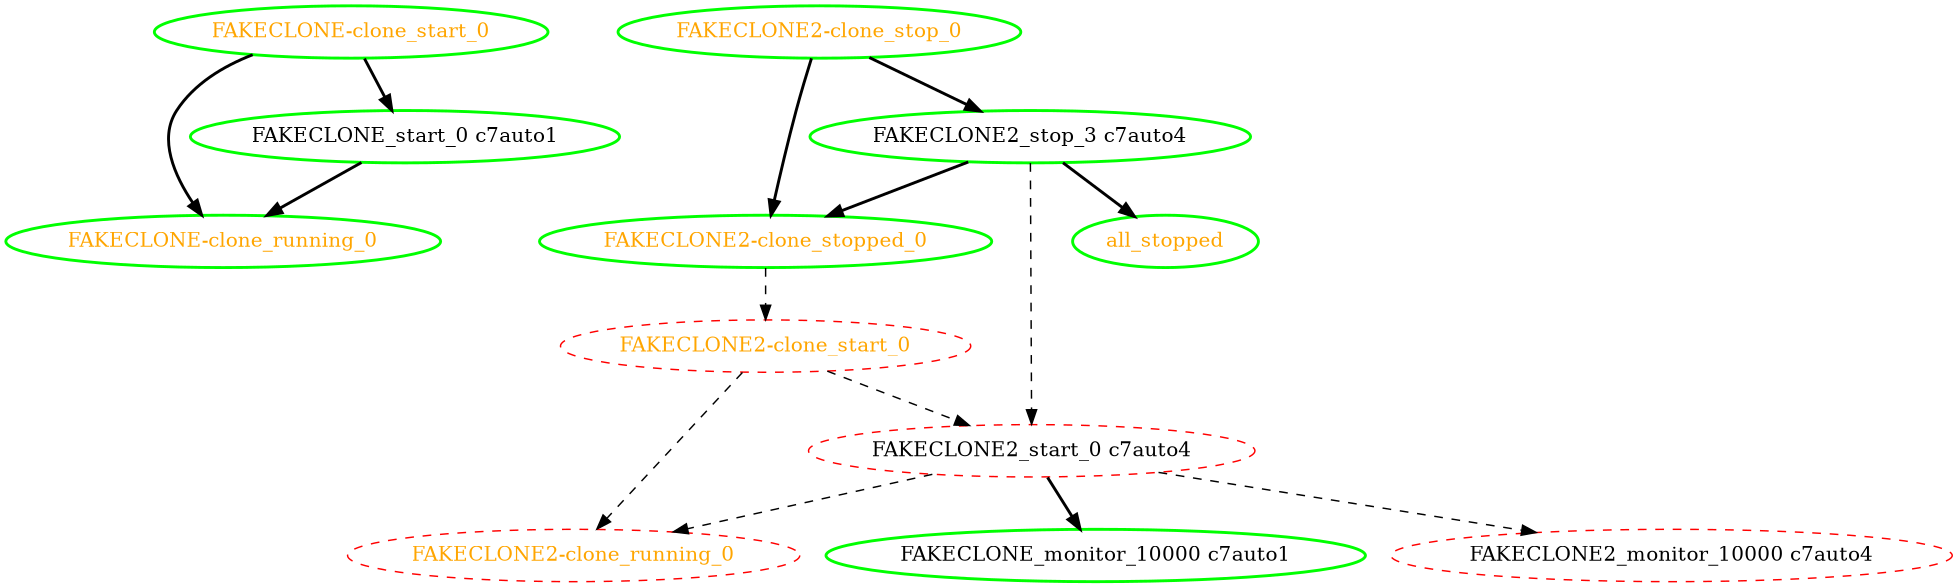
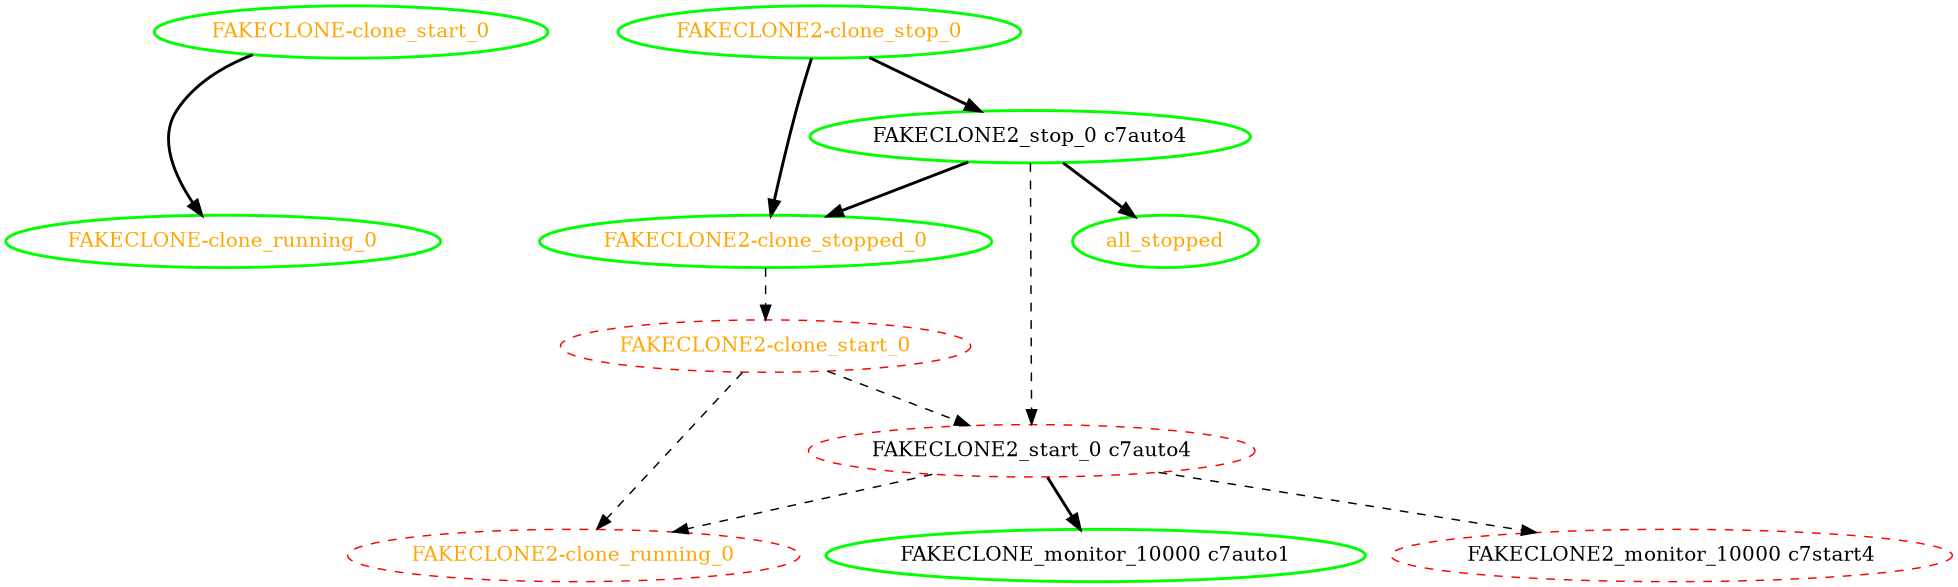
node "FAKECLONE_start_0 c7auto1": removed
node "FAKECLONE2_stop_3 c7auto4": label "FAKECLONE2_stop_3 c7auto4" -> "FAKECLONE2_stop_0 c7auto4"
node "FAKECLONE2_monitor_10000 c7auto4": label "FAKECLONE2_monitor_10000 c7auto4" -> "FAKECLONE2_monitor_10000 c7start4"
